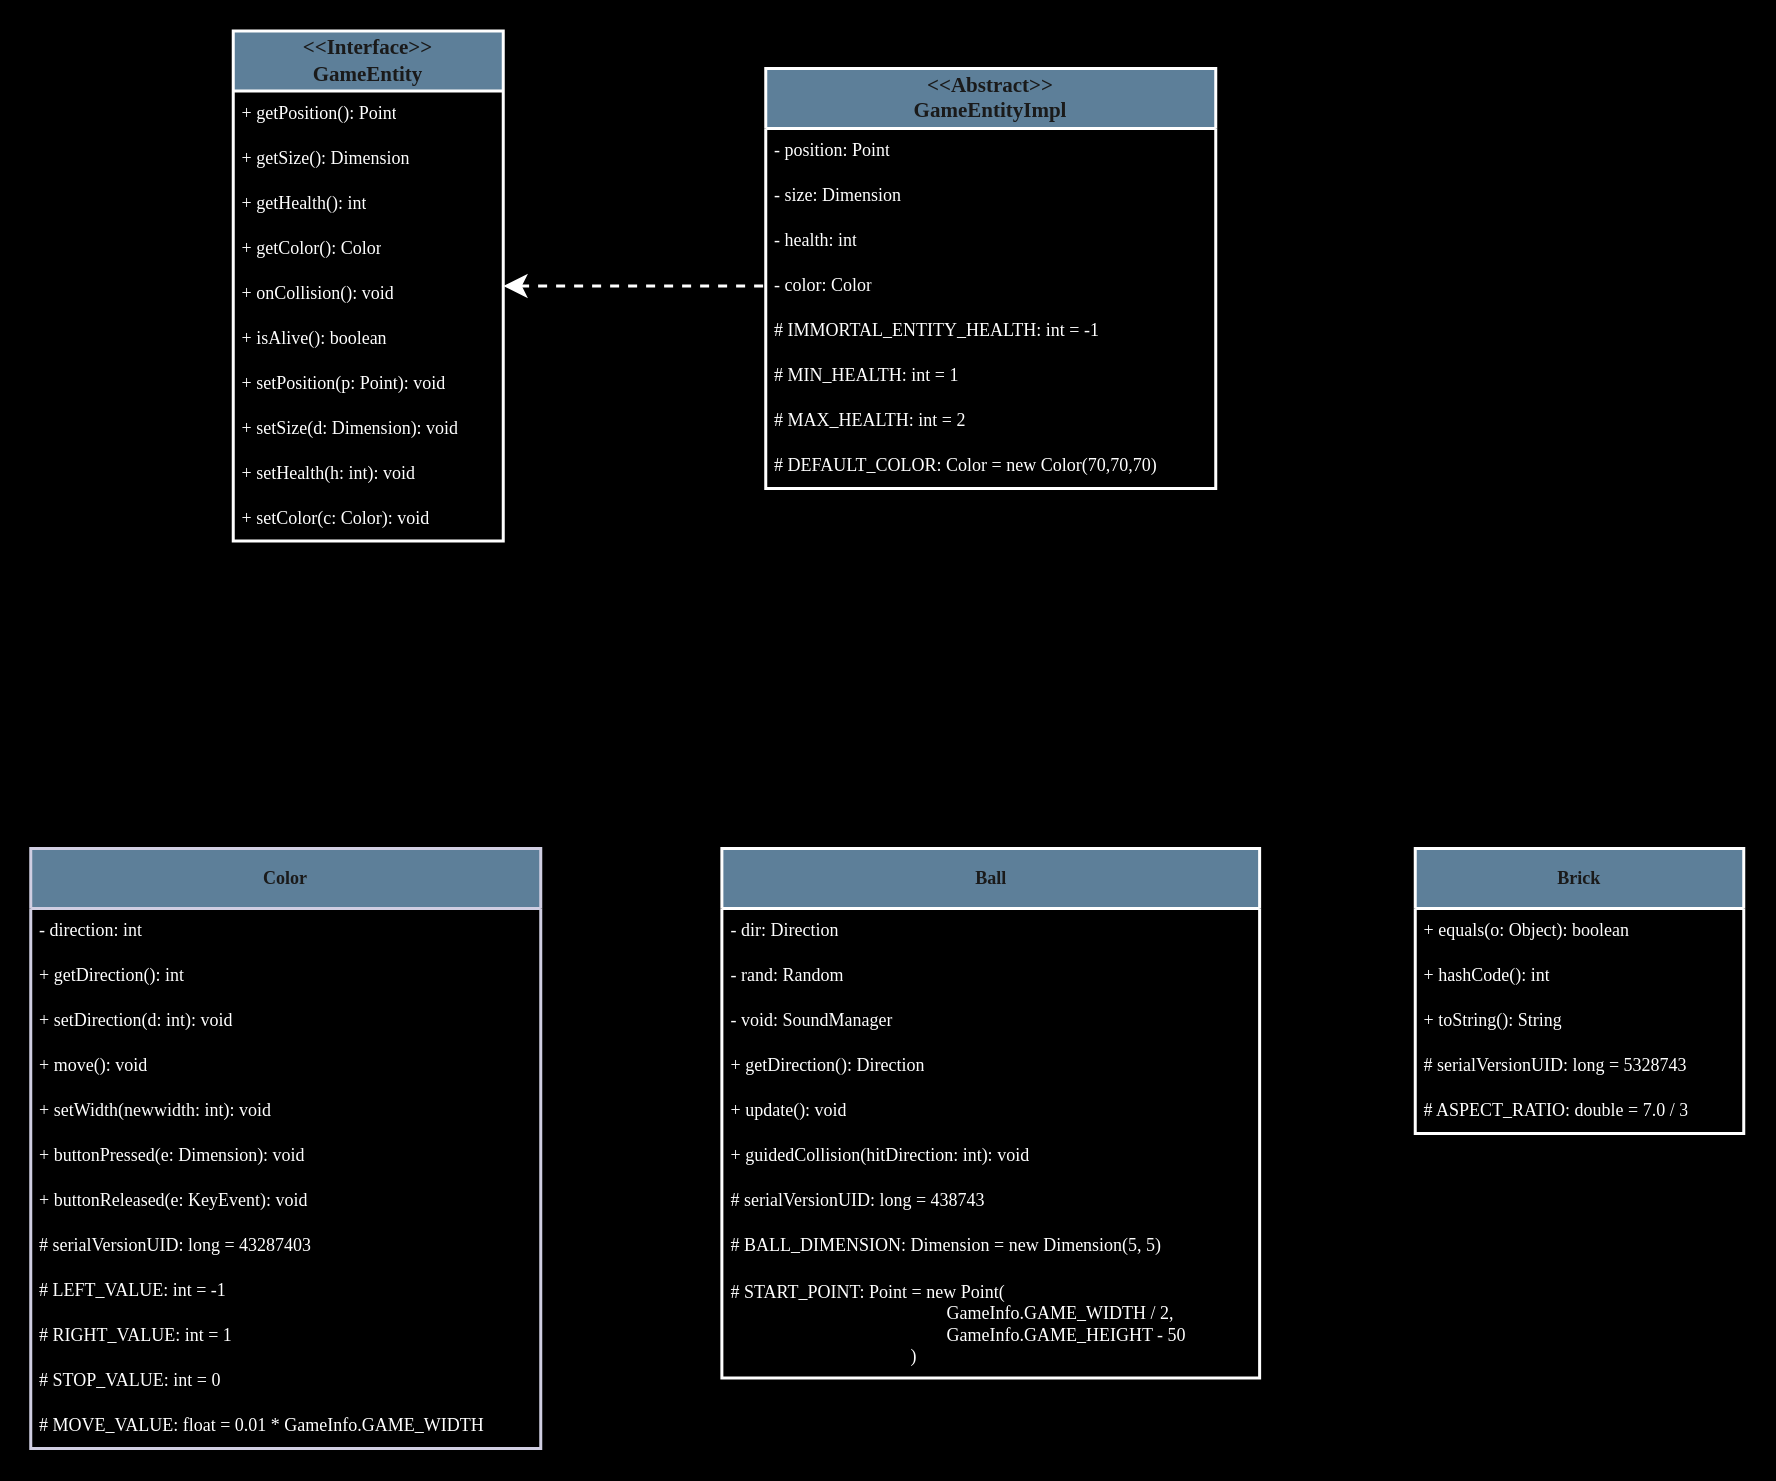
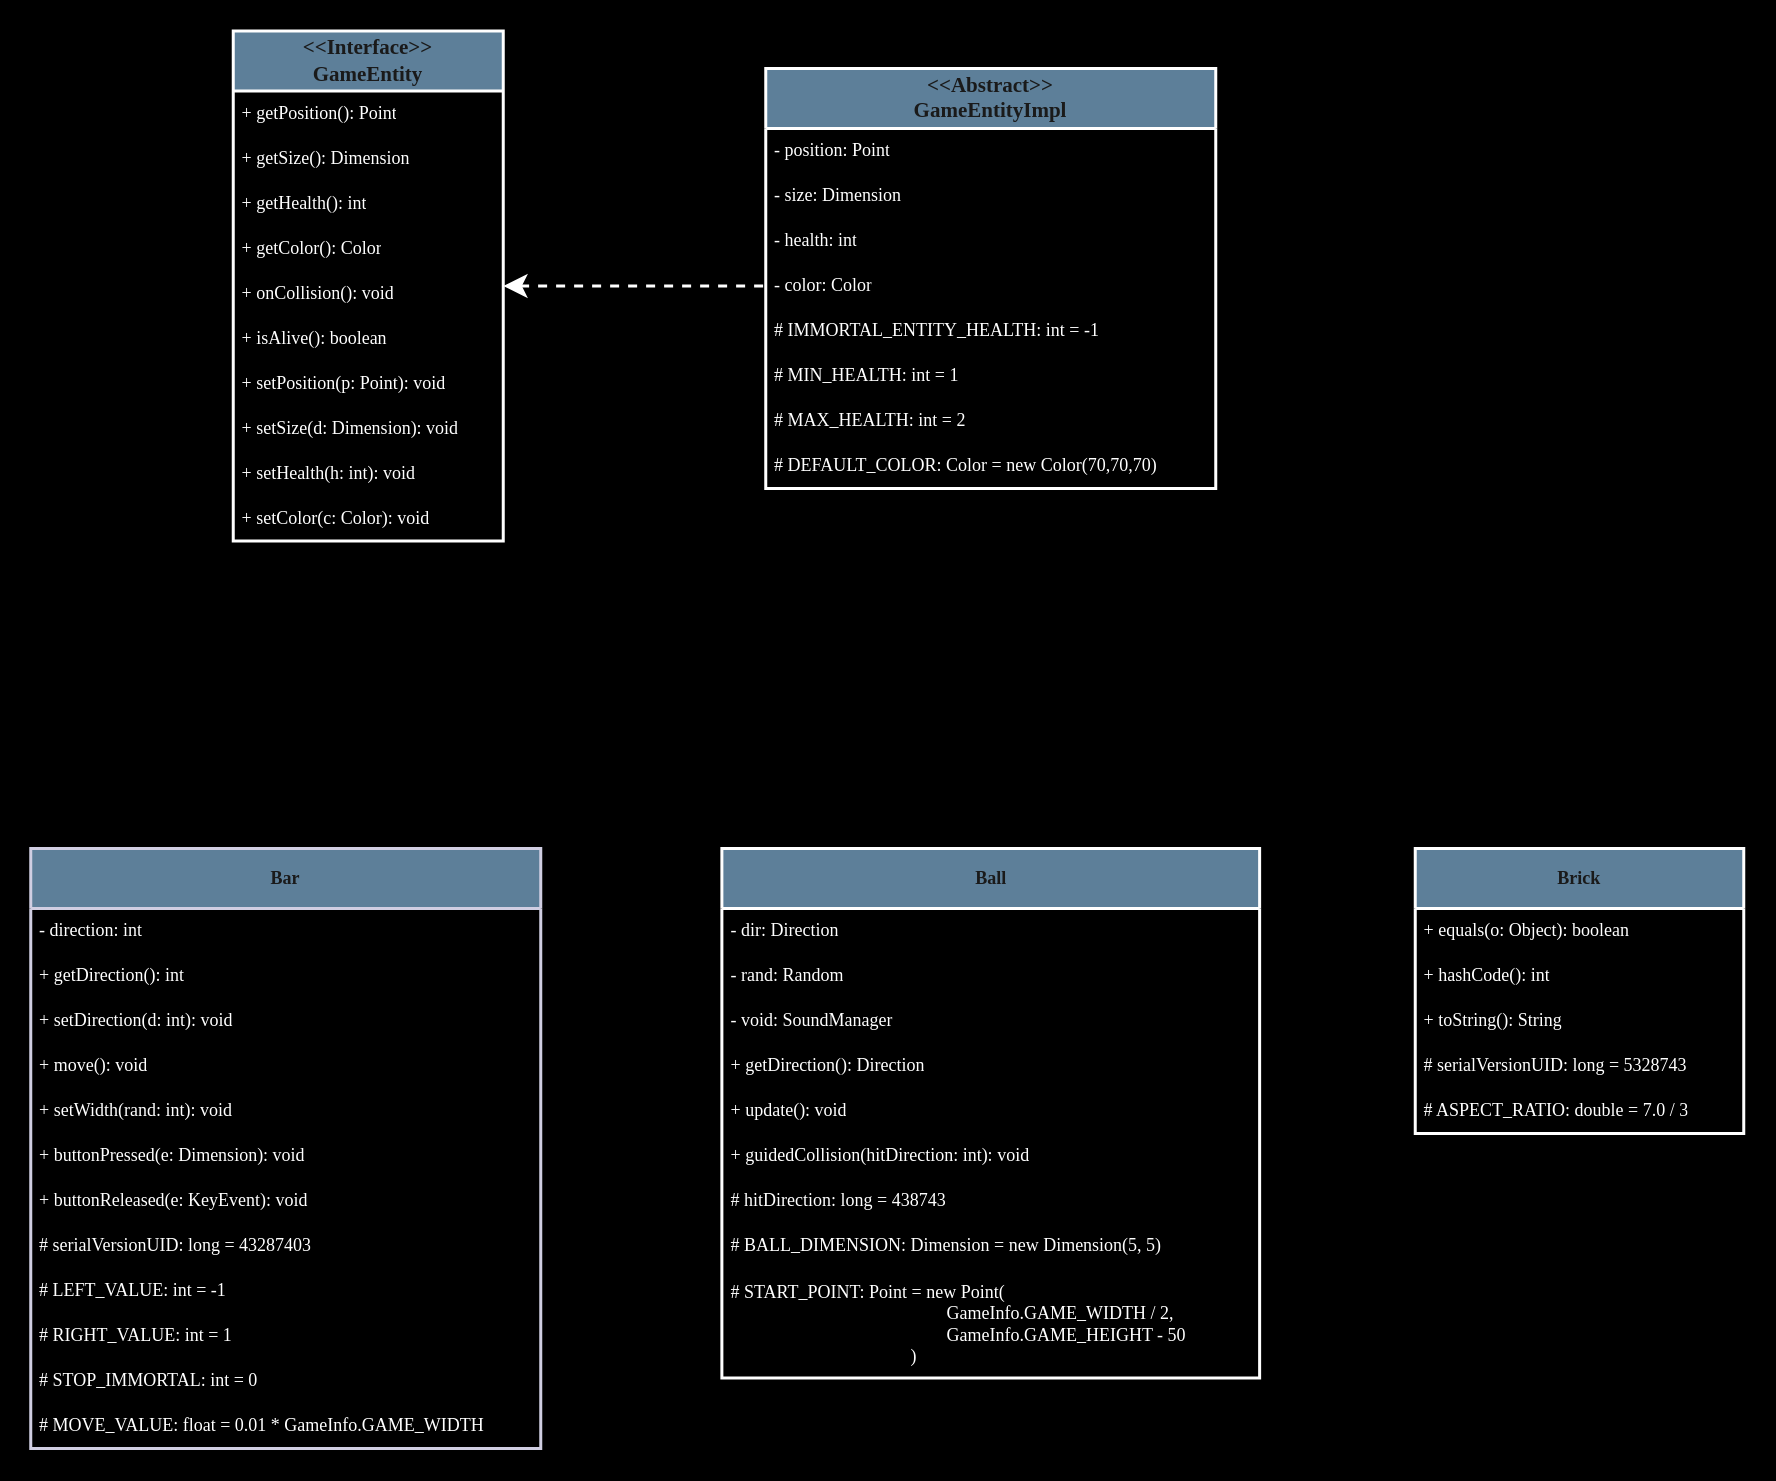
node "Color": label "Color" -> "Bar"
node "+ setWidth(newwidth: int): void": label "+ setWidth(newwidth: int): void" -> "+ setWidth(rand: int): void"
node "# serialVersionUID: long = 438743": label "# serialVersionUID: long = 438743" -> "# hitDirection: long = 438743"
node "# STOP_VALUE: int = 0": label "# STOP_VALUE: int = 0" -> "# STOP_IMMORTAL: int = 0"
